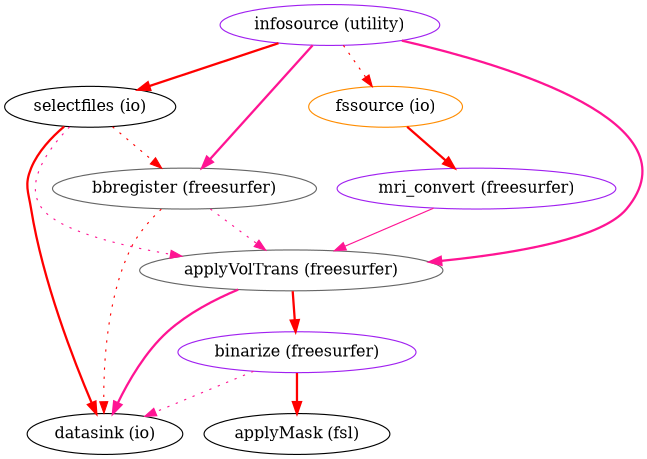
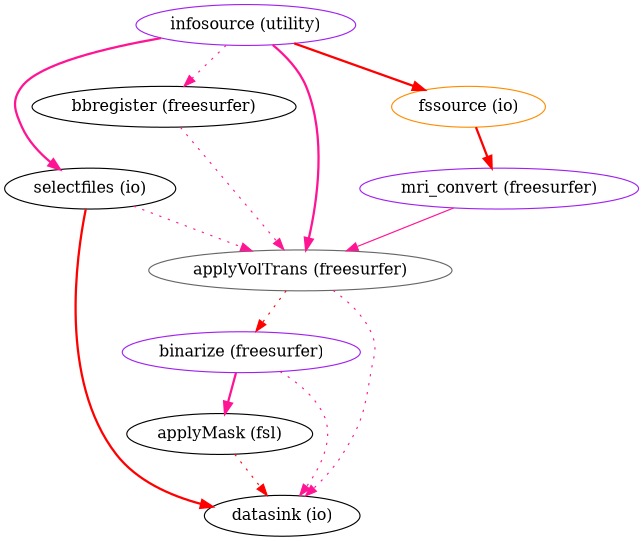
edge "infosource (utility)" -> "fssource (io)": style dotted -> bold
edge "infosource (utility)" -> "selectfiles (io)": color red -> deeppink
edge "infosource (utility)" -> "bbregister (freesurfer)": style bold -> dotted
edge "selectfiles (io)" -> "bbregister (freesurfer)": removed
node "bbregister (freesurfer)": color gray40 -> black
edge "bbregister (freesurfer)" -> "datasink (io)": now "applyMask (fsl)" -> "datasink (io)"
edge "applyVolTrans (freesurfer)" -> "binarize (freesurfer)": style bold -> dotted
edge "applyVolTrans (freesurfer)" -> "datasink (io)": style bold -> dotted
edge "binarize (freesurfer)" -> "applyMask (fsl)": color red -> deeppink
